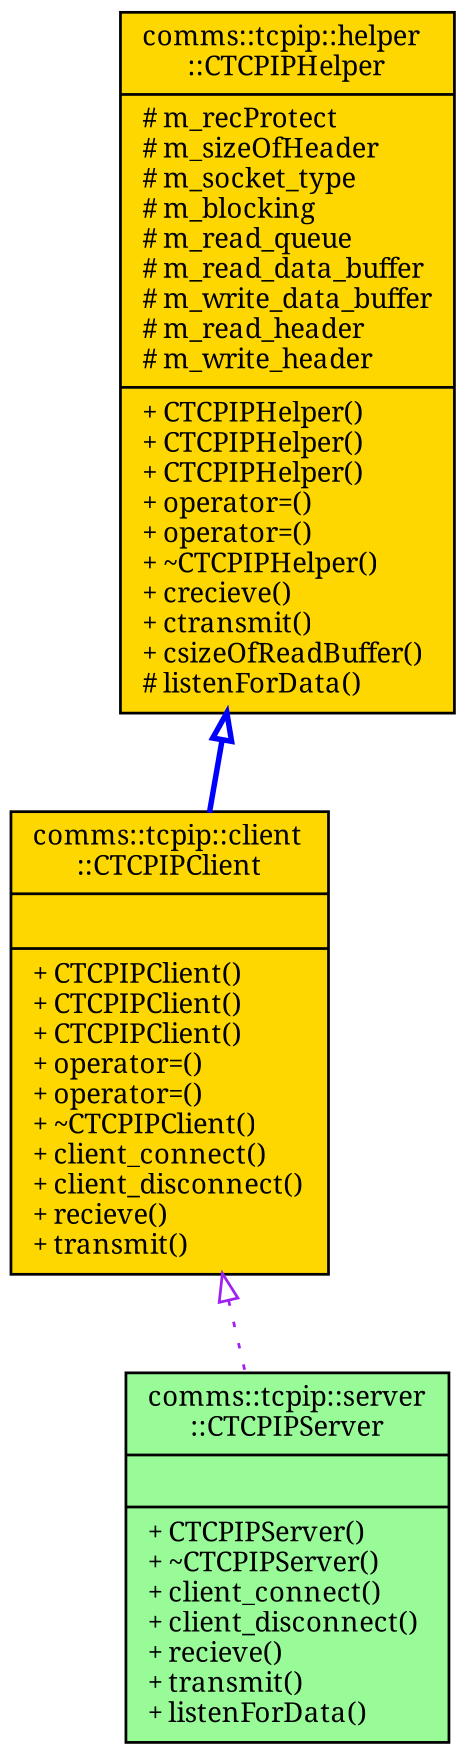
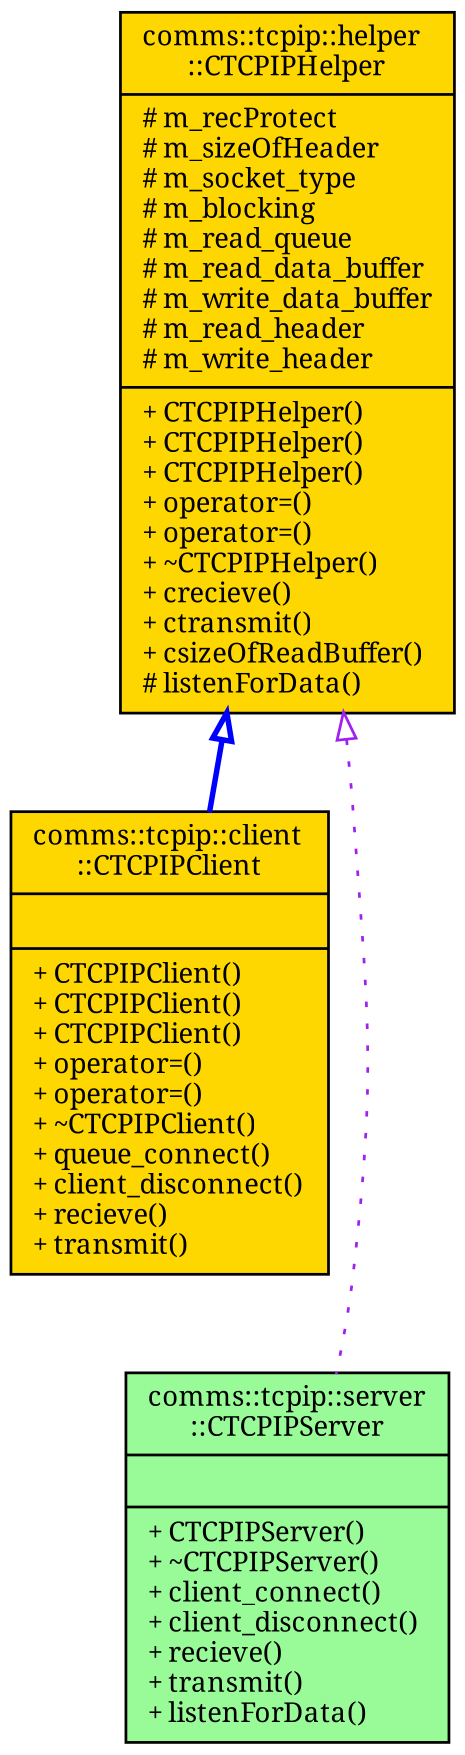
node "comms::tcpip::client": text "+ client_connect()" -> "+ queue_connect()"
edge "comms::tcpip::server" -> "comms::tcpip::client": now "comms::tcpip::server" -> "comms::tcpip::helper"
